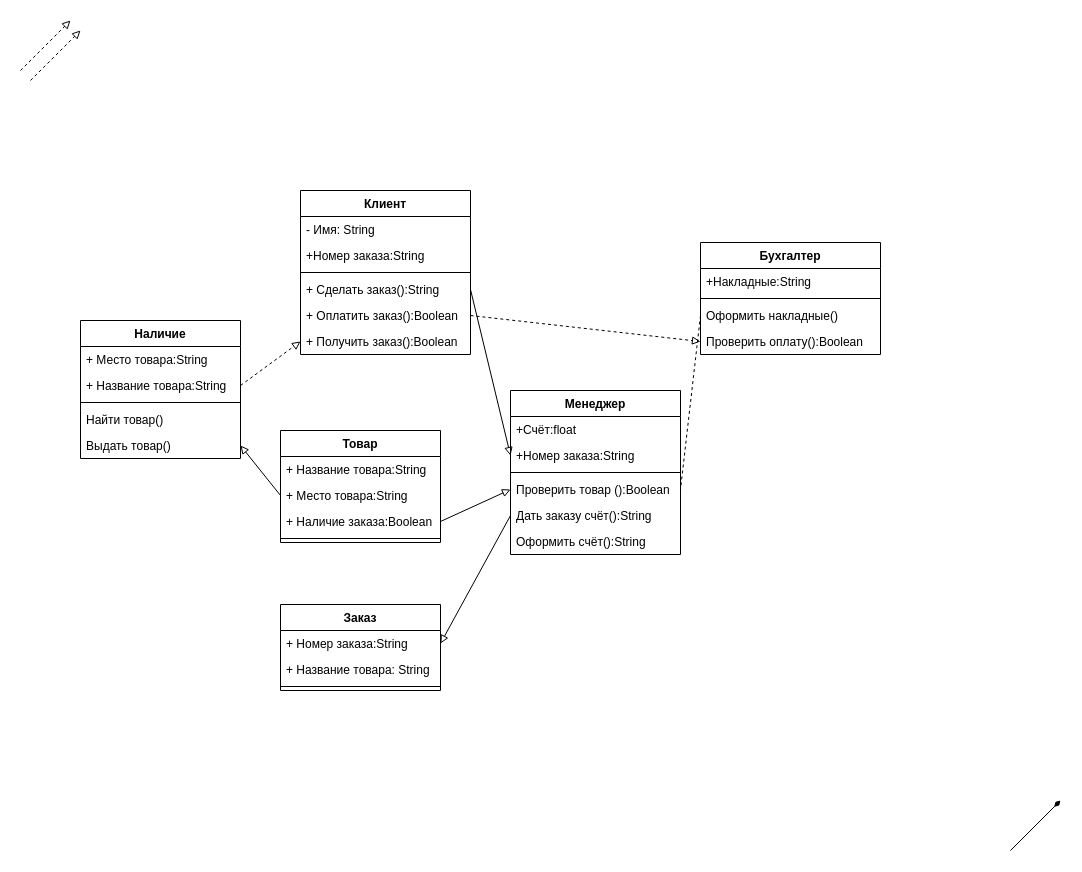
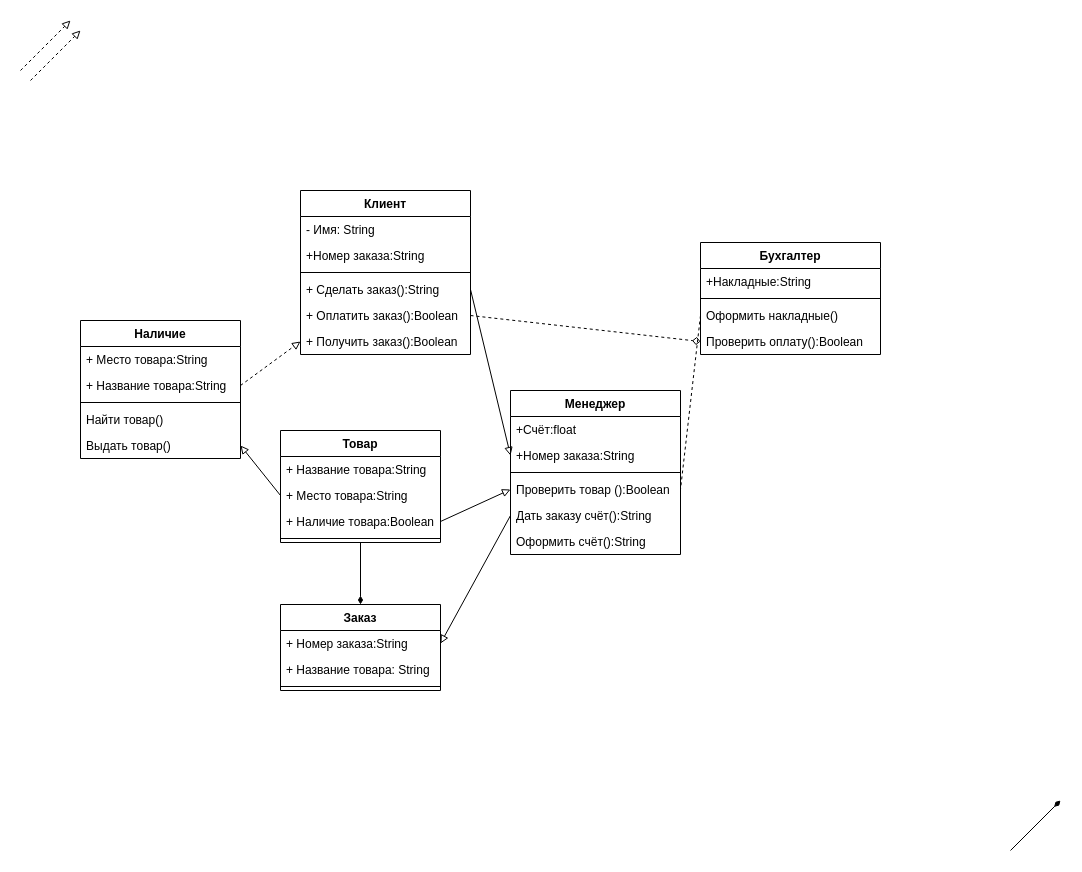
edge "+ Оплатить заказ():Boolean" -> "Проверить оплату():Boolean": arrowhead block -> diamond
node "+ Наличие заказа:Boolean": label "+ Наличие заказа:Boolean" -> "+ Наличие товара:Boolean"
edge "Товар" -> "Заказ": added
